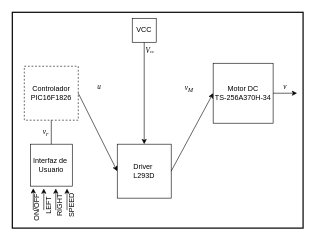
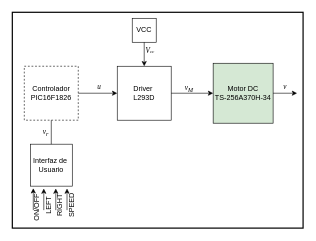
node "Motor DC TS-256A370H-34": fillcolor #ffffff -> #d5e8d4
node "Driver L293D": moved (144, 171) -> (144, 93)
